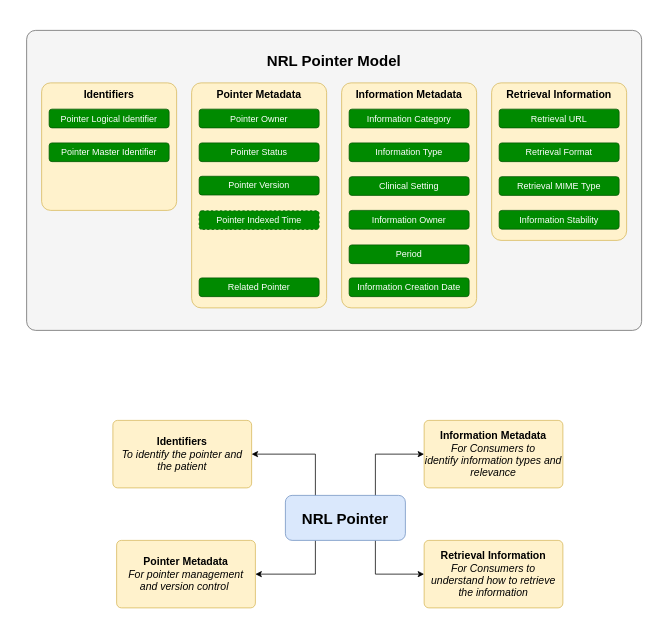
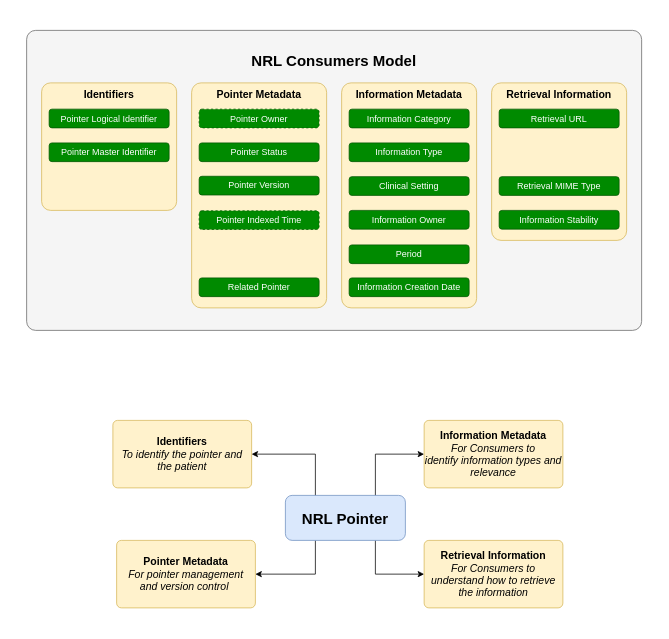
node "NRL Pointer Model": label "NRL Pointer Model" -> "NRL Consumers Model"
node "Pointer Owner": style solid -> dashed
node "Retrieval Format": removed
